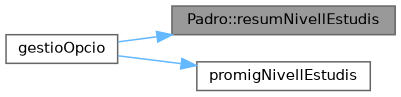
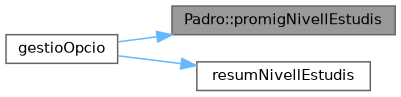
node "Padro::resumNivellEstudis": label "Padro::resumNivellEstudis" -> "Padro::promigNivellEstudis"
node "promigNivellEstudis": label "promigNivellEstudis" -> "resumNivellEstudis"
